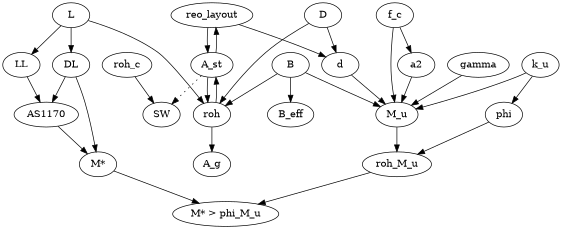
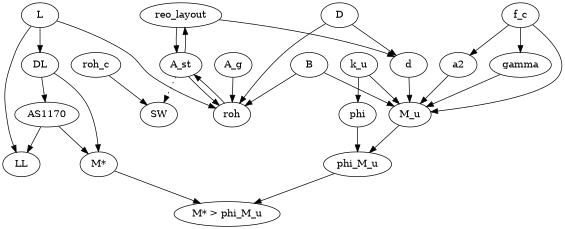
edge "f_c" -> "gamma": added
edge "LL" -> "AS1170": reversed
node "B_eff": removed
edge "roh" -> "A_g": reversed
node "roh_M_u": label "roh_M_u" -> "phi_M_u"
